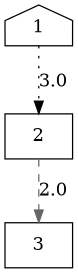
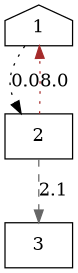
edge "1" -> "2": label "3.0" -> "0.0"
edge "2" -> "1": added, label "8.0"
edge "2" -> "3": label "2.0" -> "2.1"
